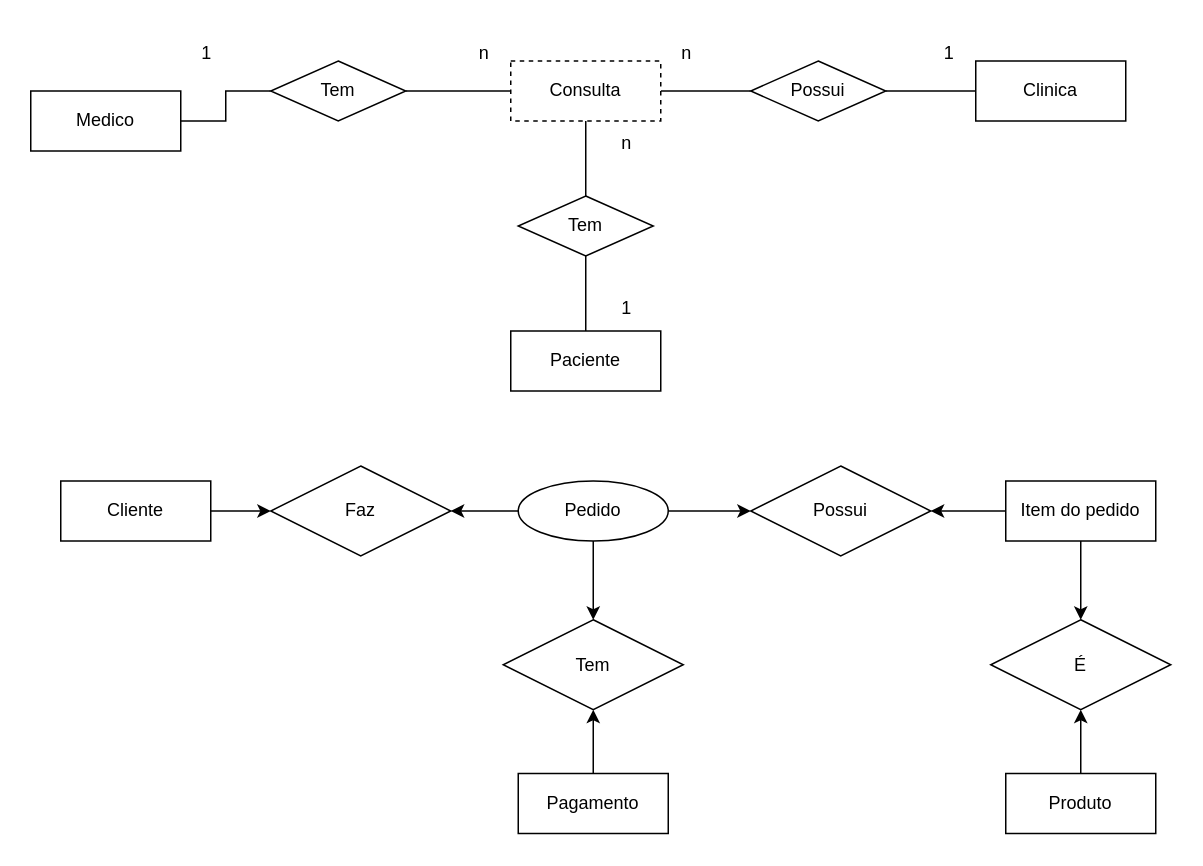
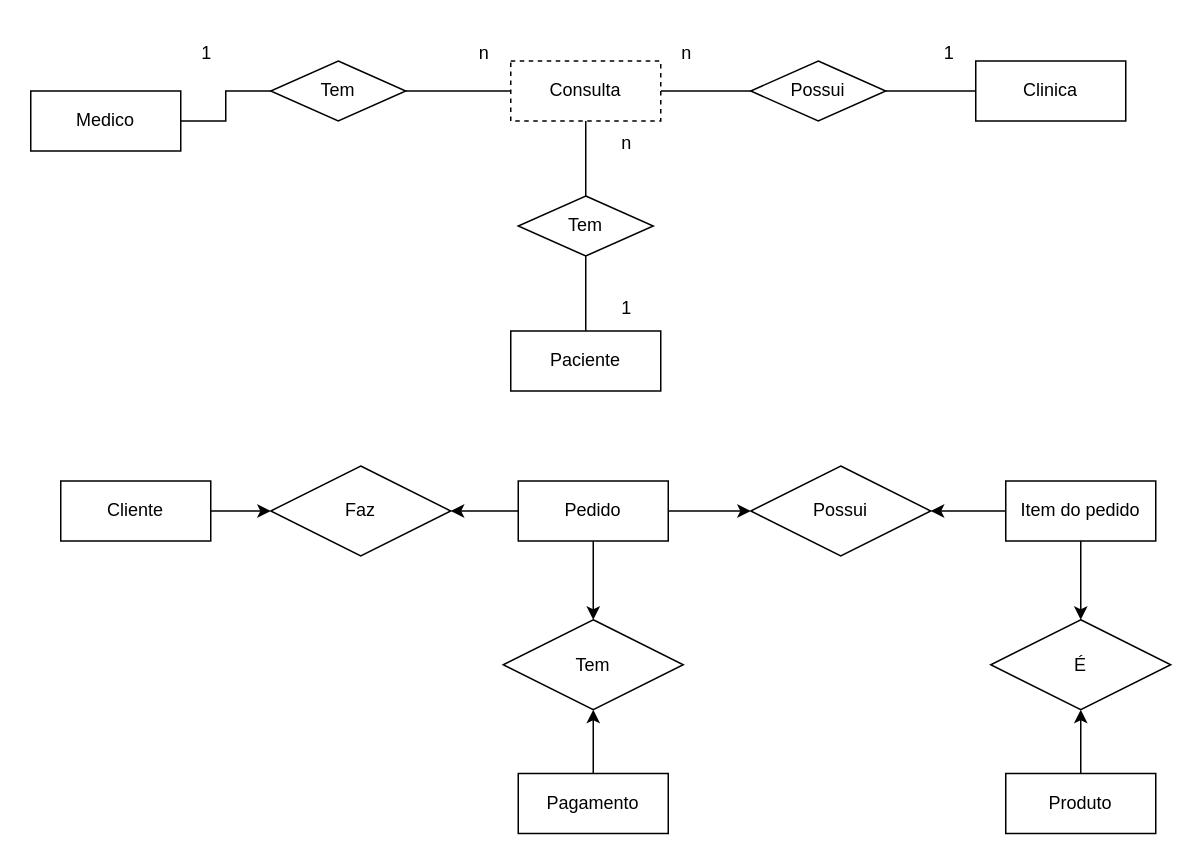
node "Pedido": shape ellipse -> rectangle
